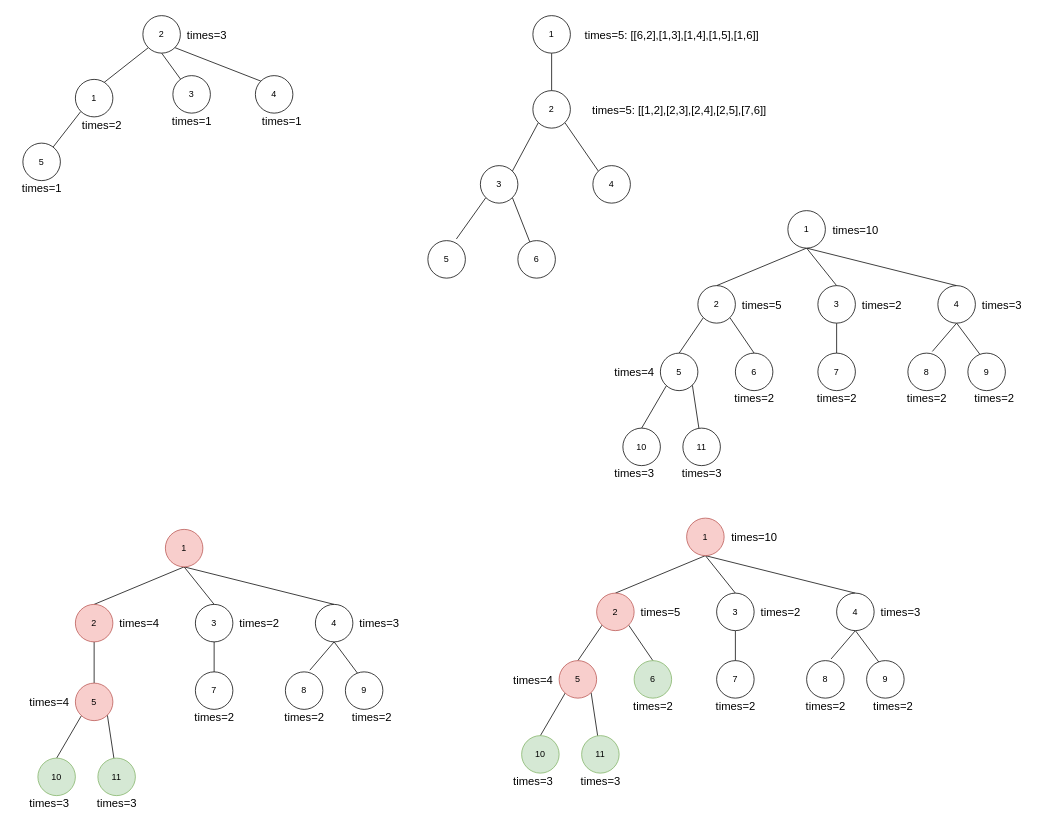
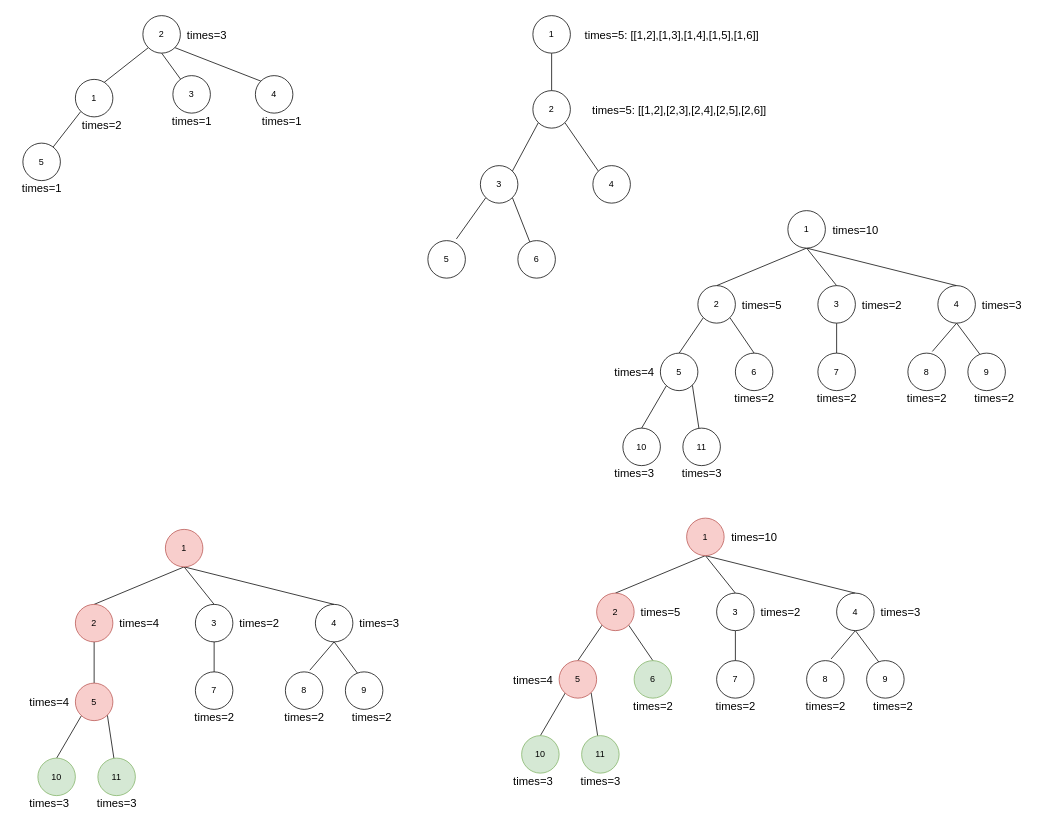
node "times=5: [[6,2],[1,3],[1,4],[1,5],[1,6]]": label "times=5: [[6,2],[1,3],[1,4],[1,5],[1,6]]" -> "times=5: [[1,2],[1,3],[1,4],[1,5],[1,6]]"
node "times=5: [[1,2],[2,3],[2,4],[2,5],[7,6]]": label "times=5: [[1,2],[2,3],[2,4],[2,5],[7,6]]" -> "times=5: [[1,2],[2,3],[2,4],[2,5],[2,6]]"
